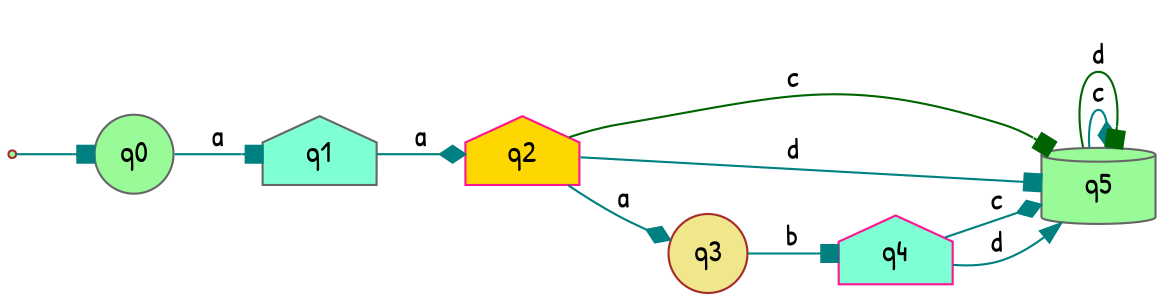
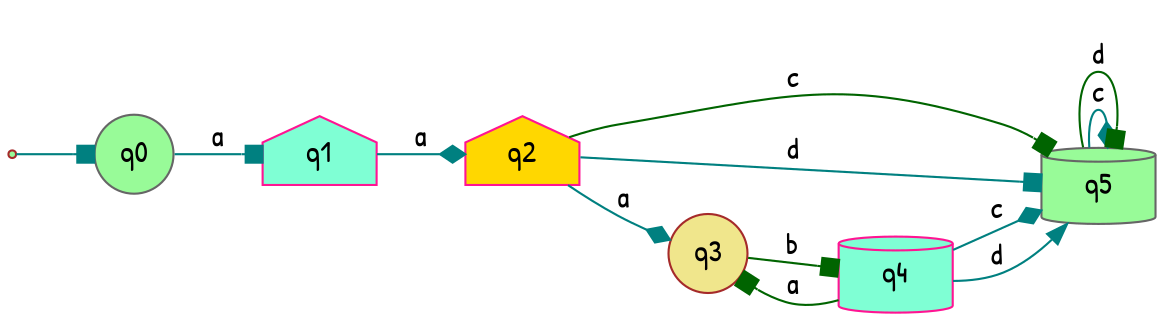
node "q1": color gray40 -> deeppink
edge "q3" -> "q4": color teal -> darkgreen
node "q4": shape house -> cylinder
edge "q4" -> "q3": added, label "a"
